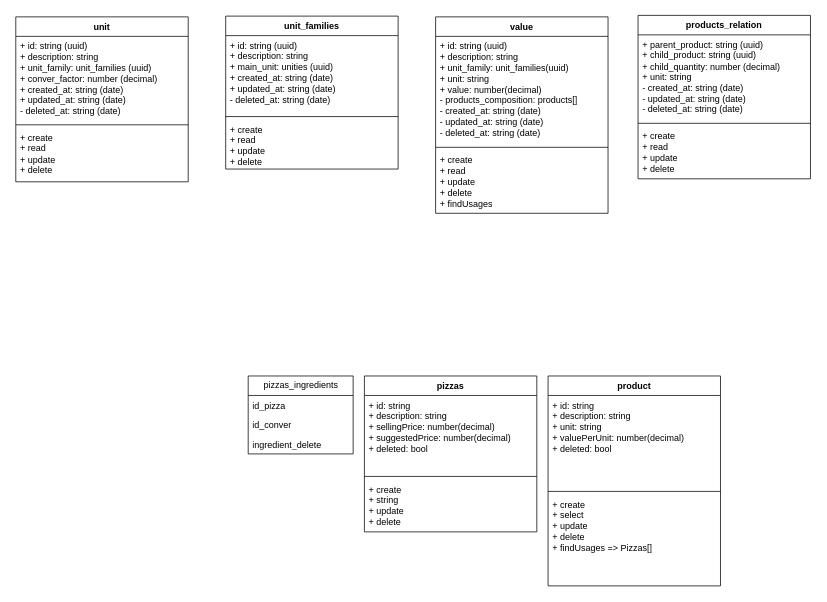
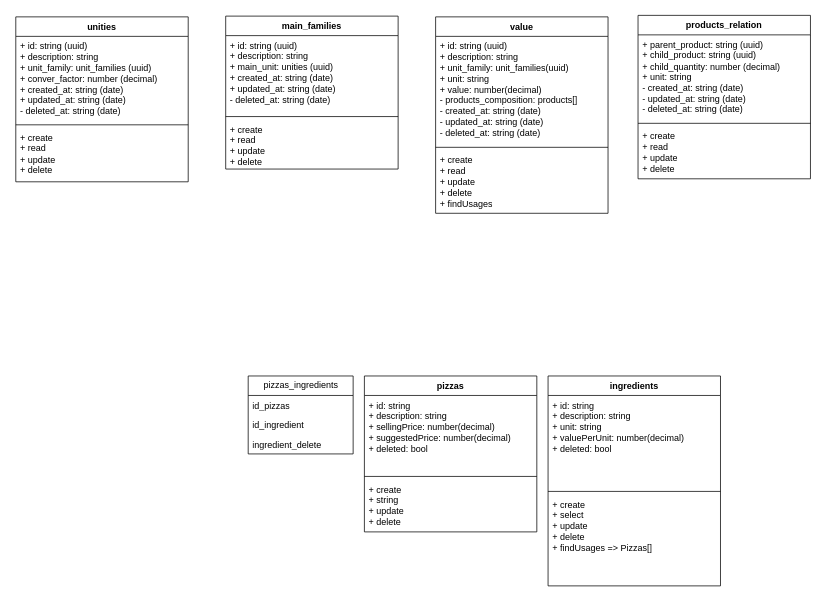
node "unit_families": label "unit_families" -> "main_families"
node "unit": label "unit" -> "unities"
node "product": label "product" -> "ingredients"
node "id_pizza": label "id_pizza" -> "id_pizzas"
node "id_conver": label "id_conver" -> "id_ingredient"
